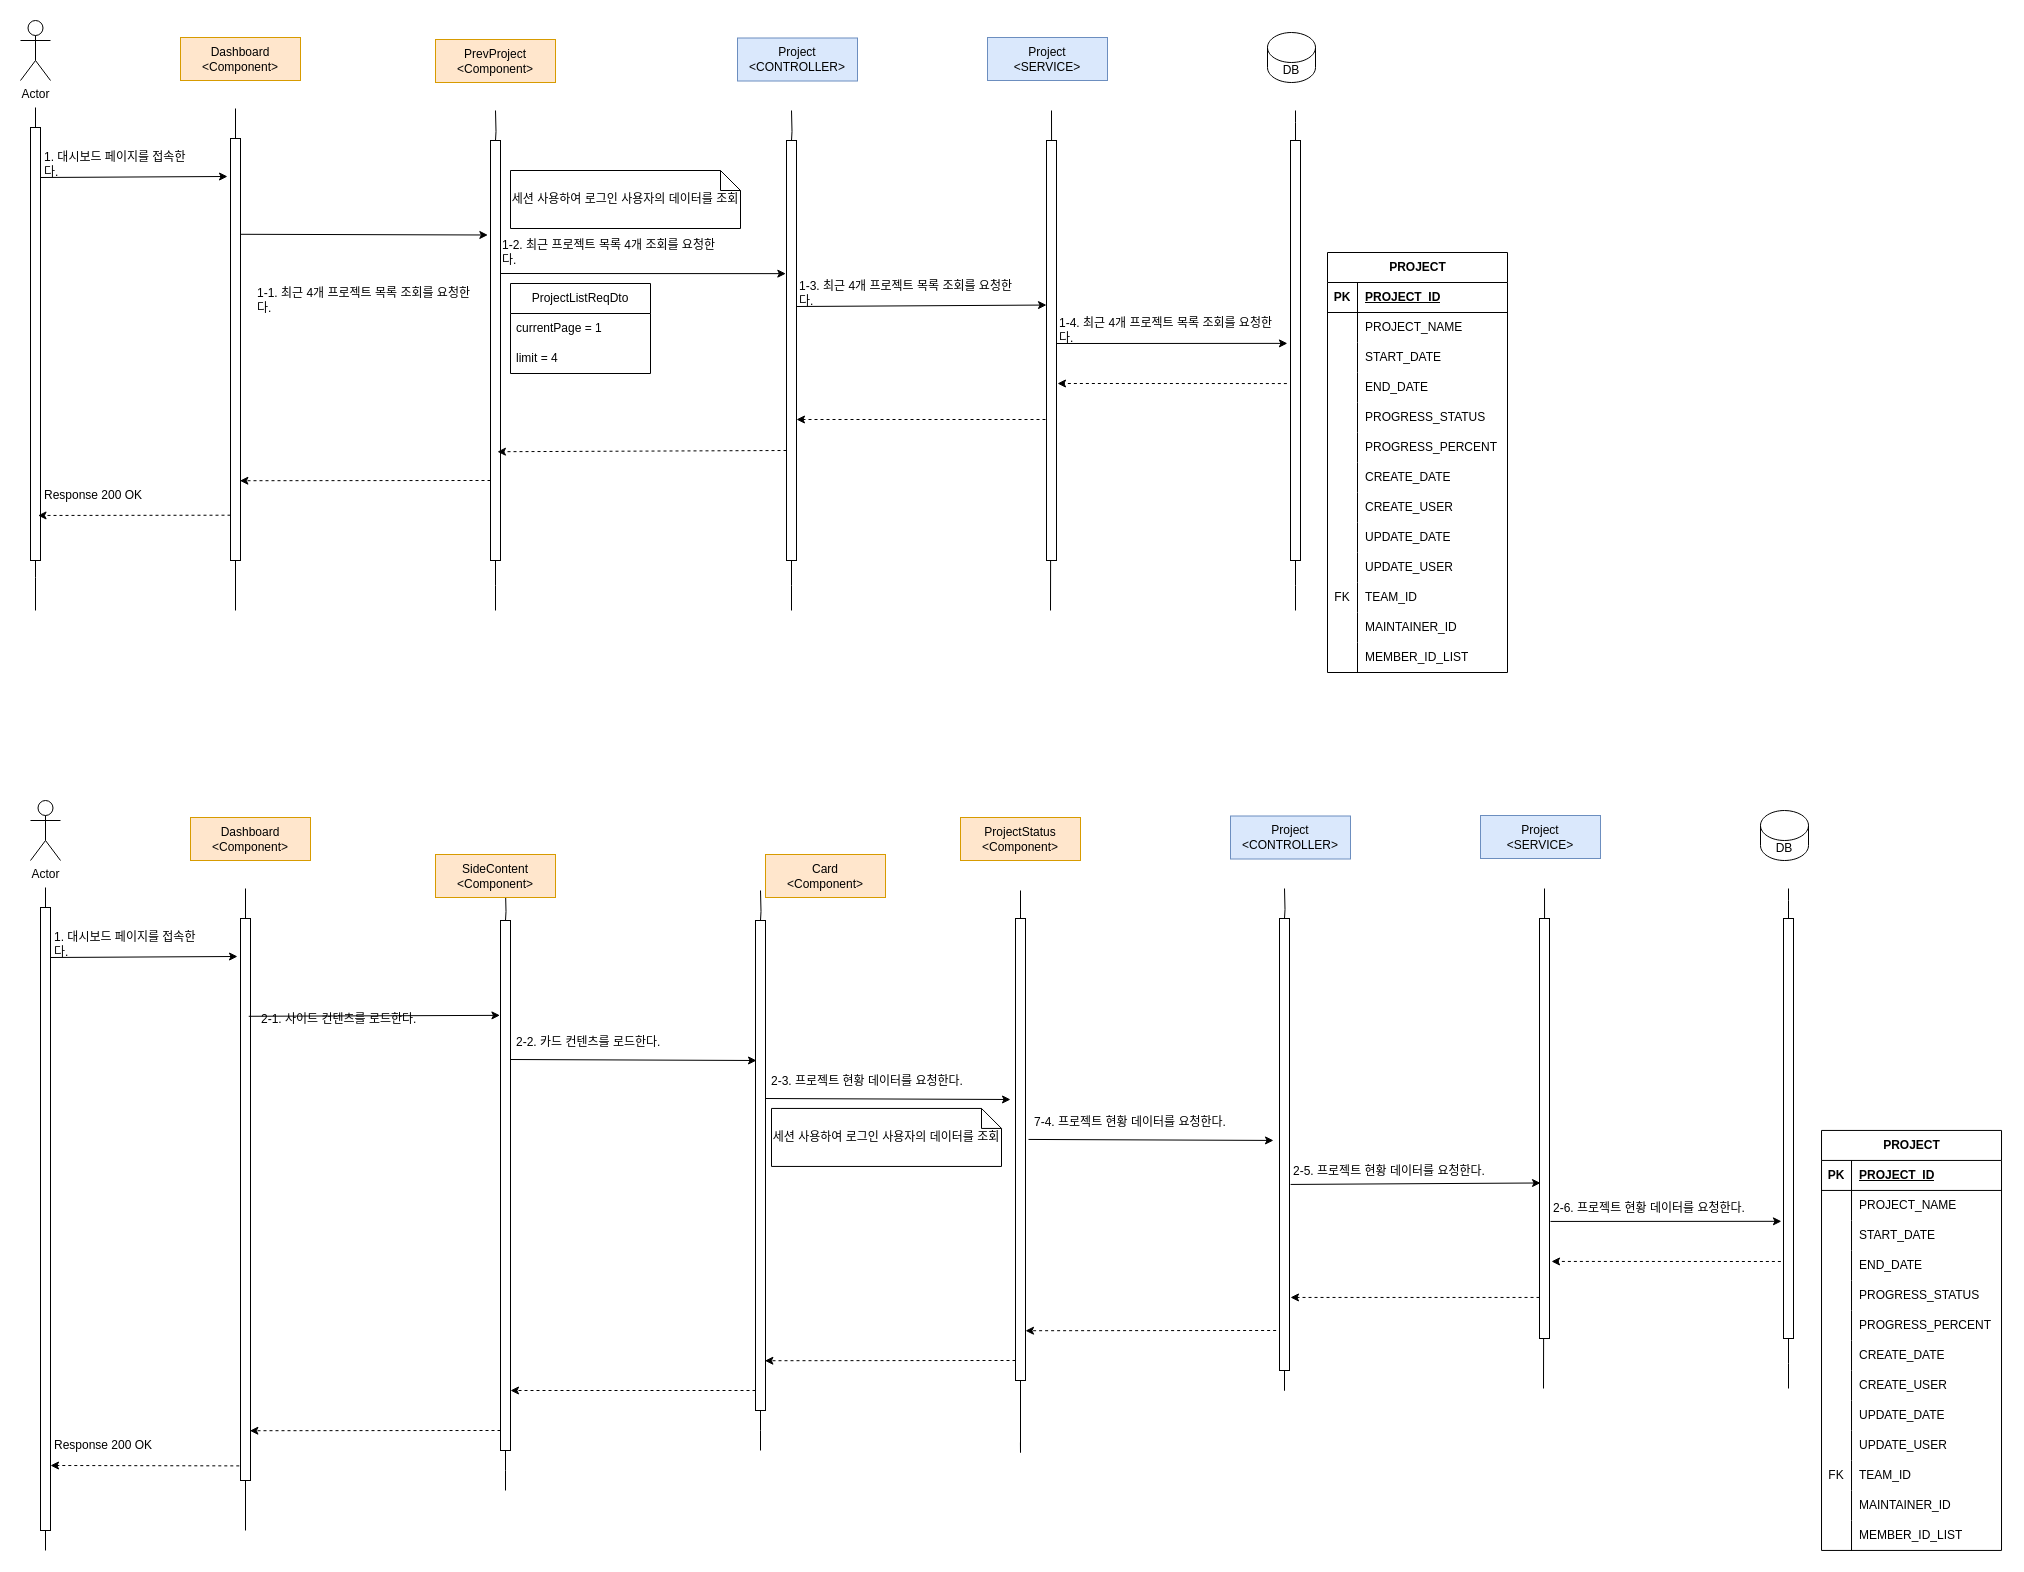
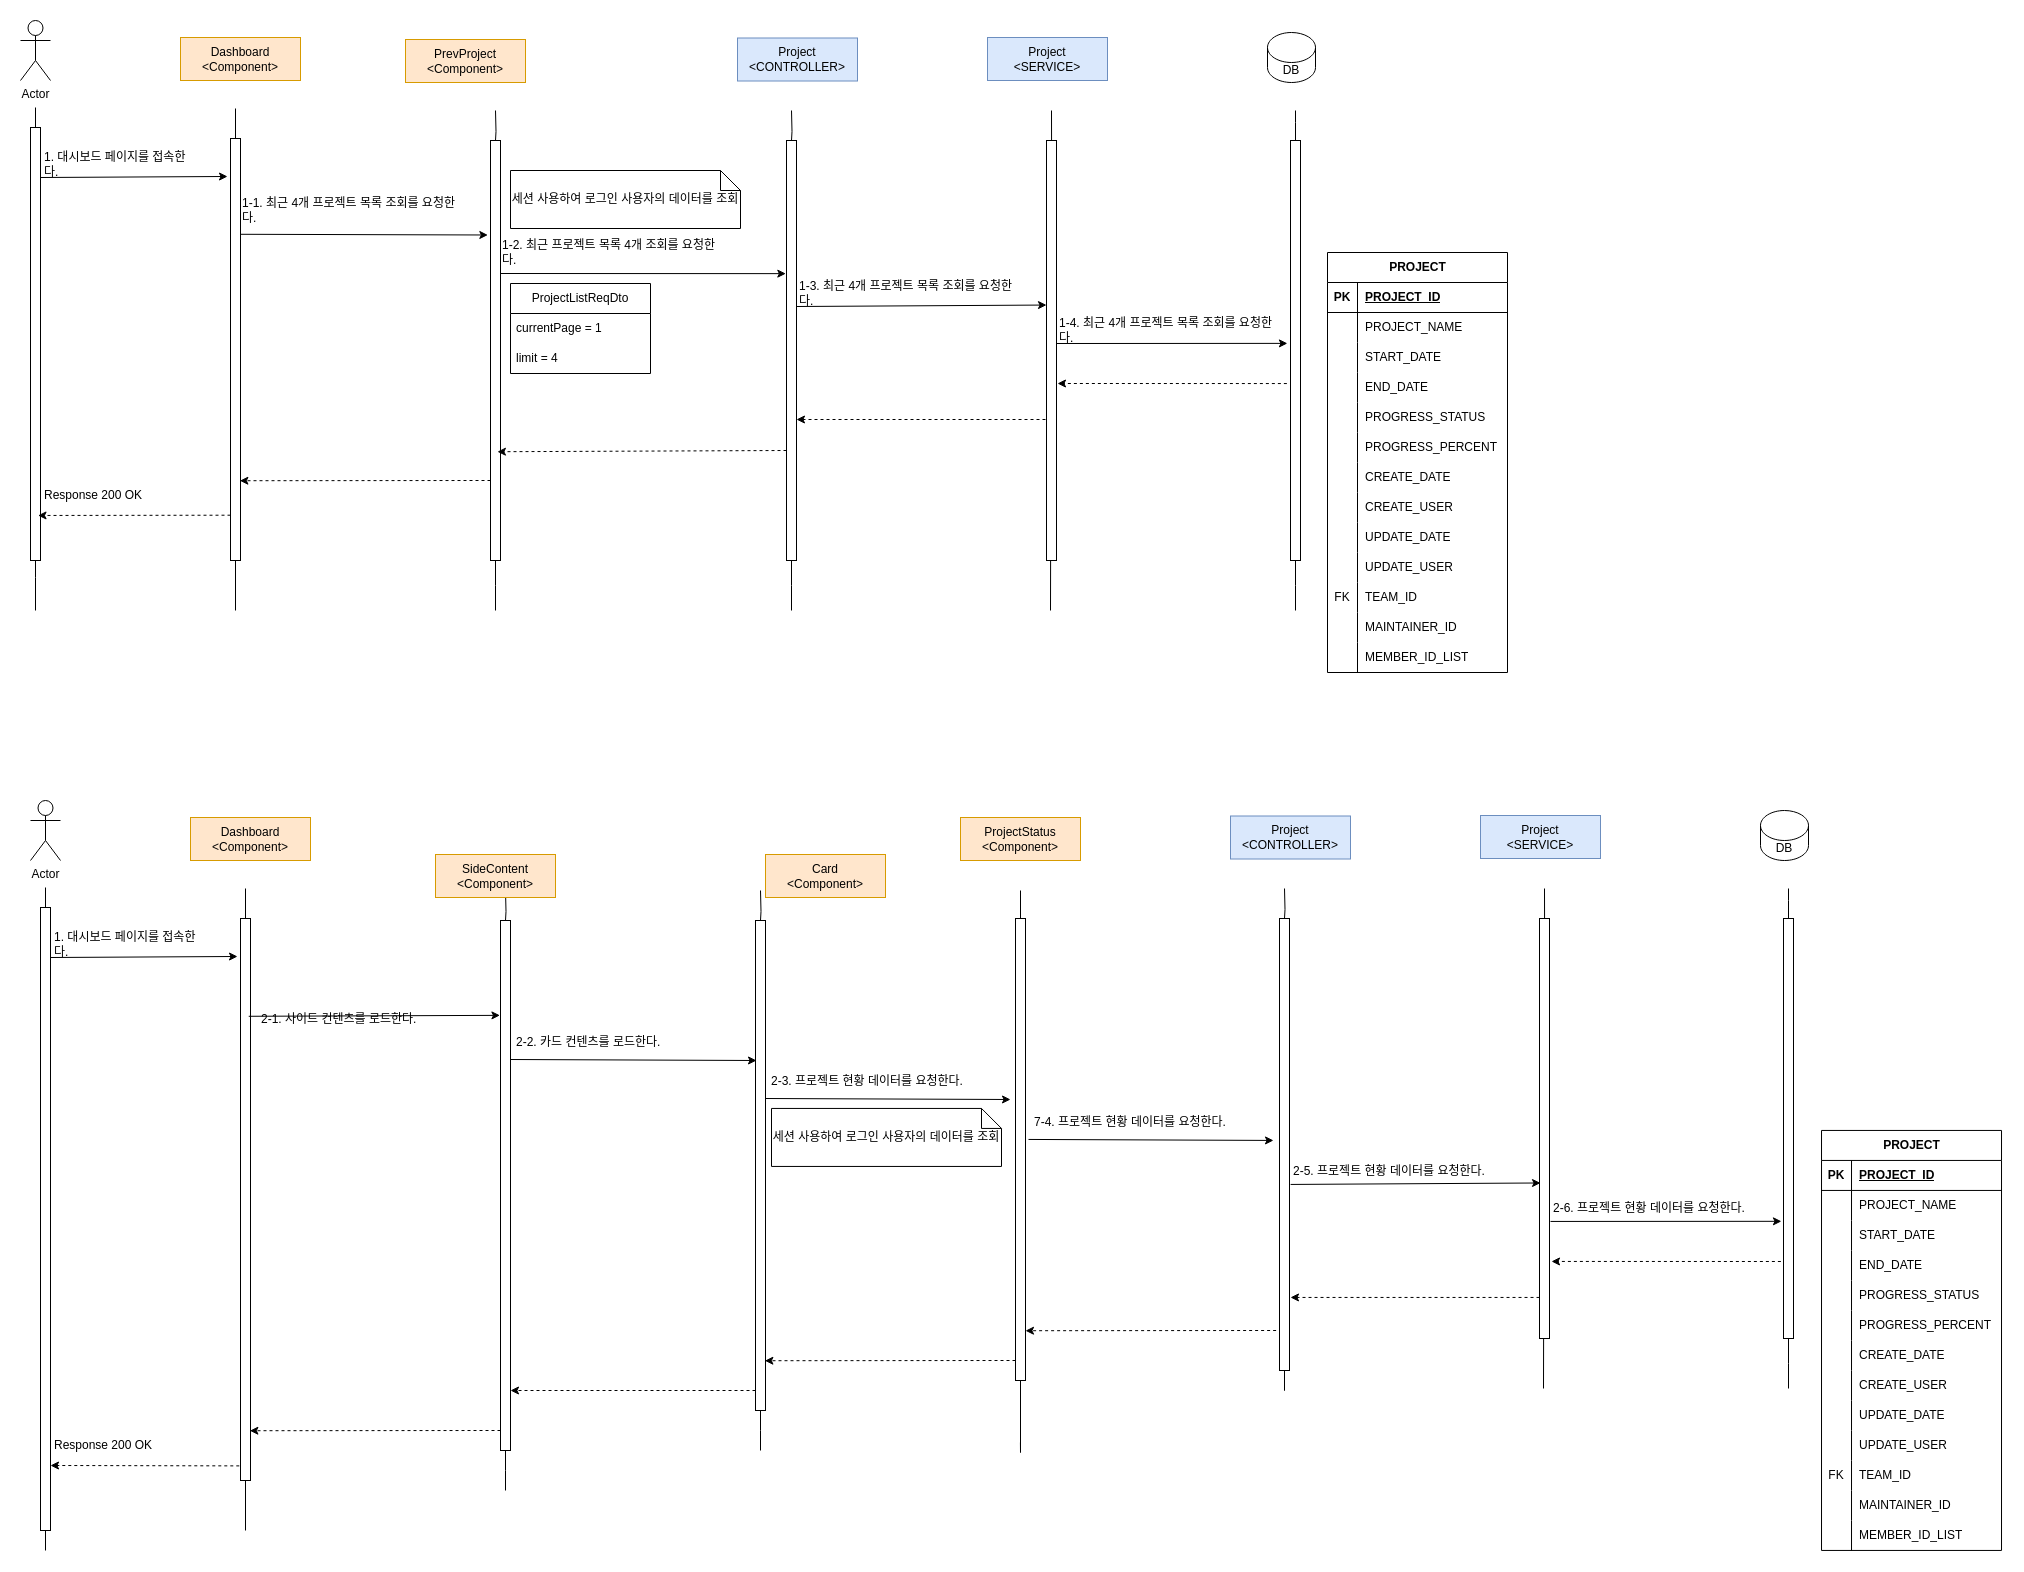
node "PrevProject <Component>": moved (496, 61) -> (466, 61)
node "1-1. 최근 4개 프로젝트 목록 조회를 요청한다.": moved (370, 301) -> (355, 211)
